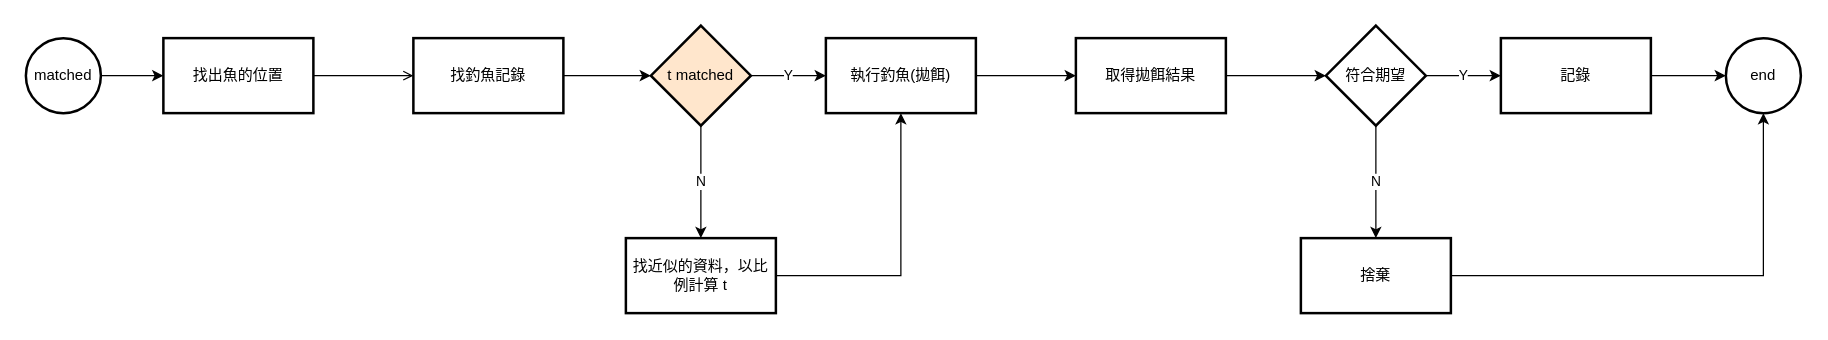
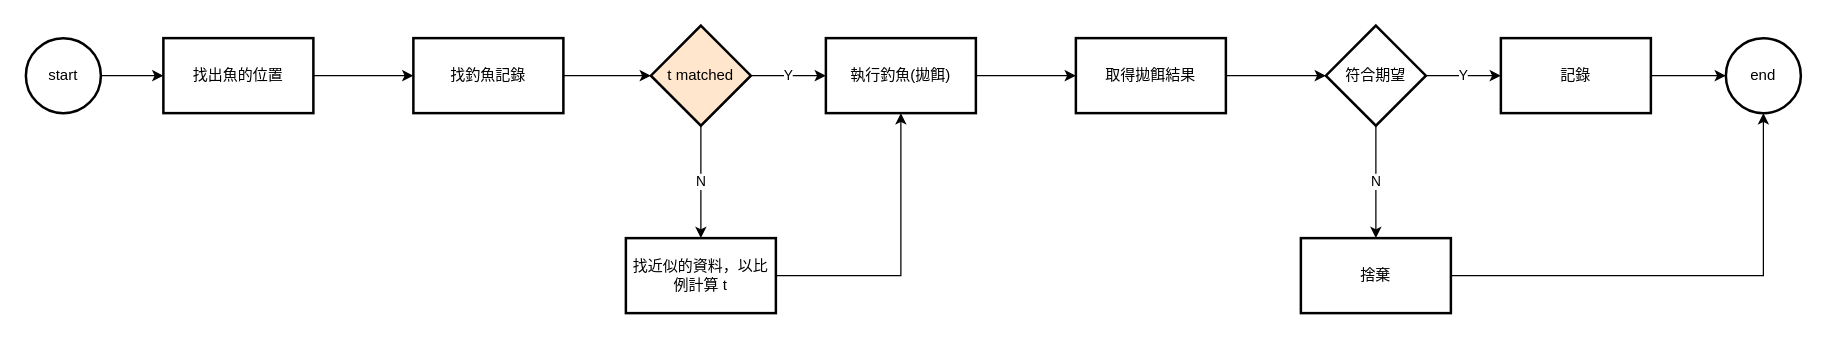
node "matched": label "matched" -> "start"
edge "找出魚的位置" -> "找釣魚記錄": arrowhead open -> classic
